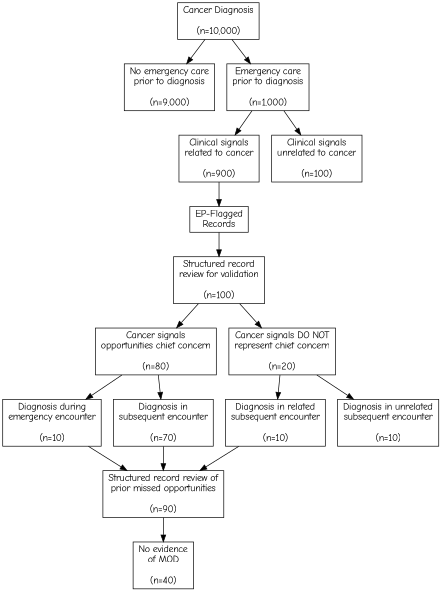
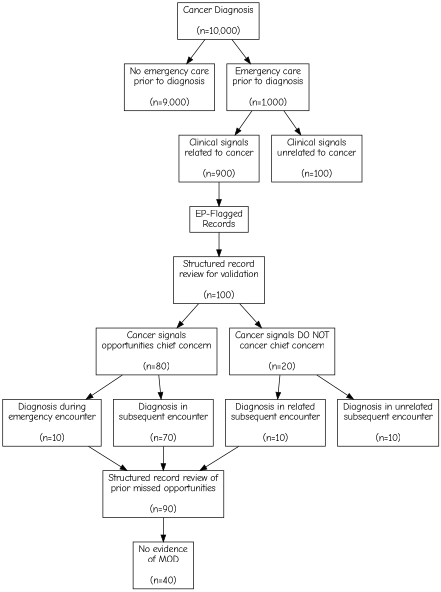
node "Cancer signals DO NOT represent chief concern (n=20)": label "Cancer signals DO NOT represent chief concern (n=20)" -> "Cancer signals DO NOT cancer chief concern (n=20)"
